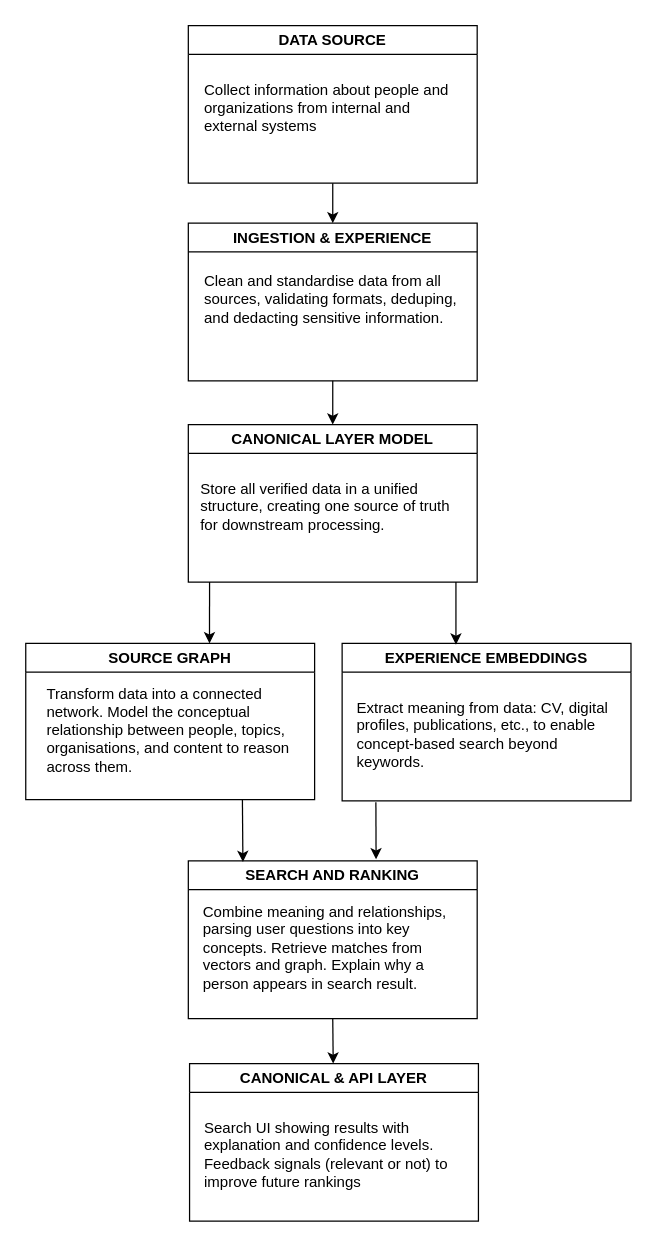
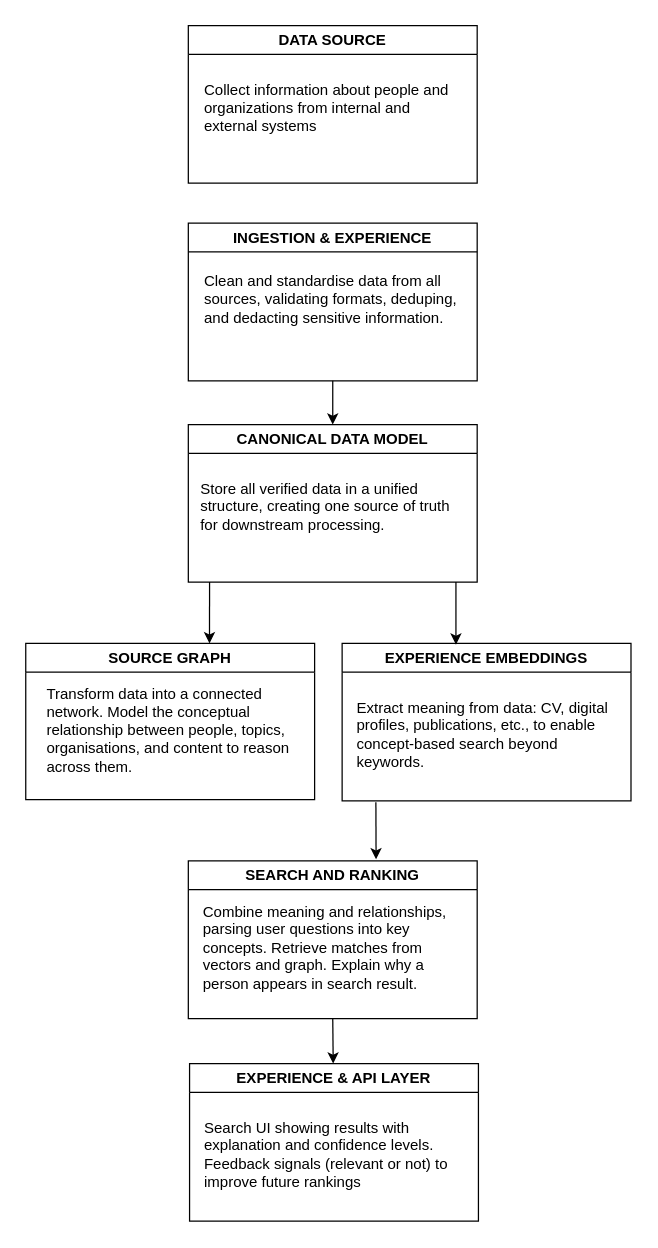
edge "DATA SOURCE" -> "INGESTION & EXPERIENCE": removed
node "CANONICAL LAYER MODEL": label "CANONICAL LAYER MODEL" -> "CANONICAL DATA MODEL"
edge "SOURCE GRAPH" -> "SEARCH AND RANKING": removed
node "CANONICAL & API LAYER": label "CANONICAL & API LAYER" -> "EXPERIENCE & API LAYER"
